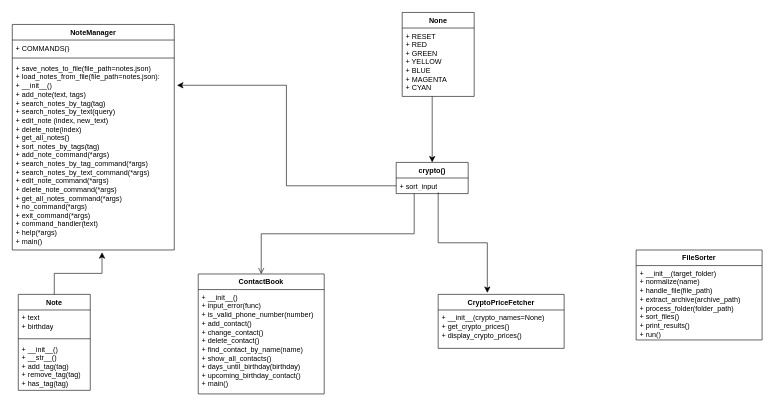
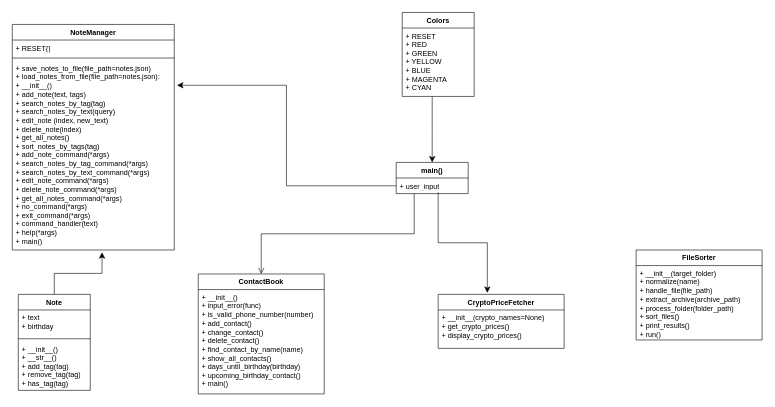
node "None": label "None" -> "Colors"
node "+ COMMANDS{}": label "+ COMMANDS{}" -> "+ RESET{}"
node "crypto()": label "crypto()" -> "main()"
node "+ sort_input": label "+ sort_input" -> "+ user_input"
